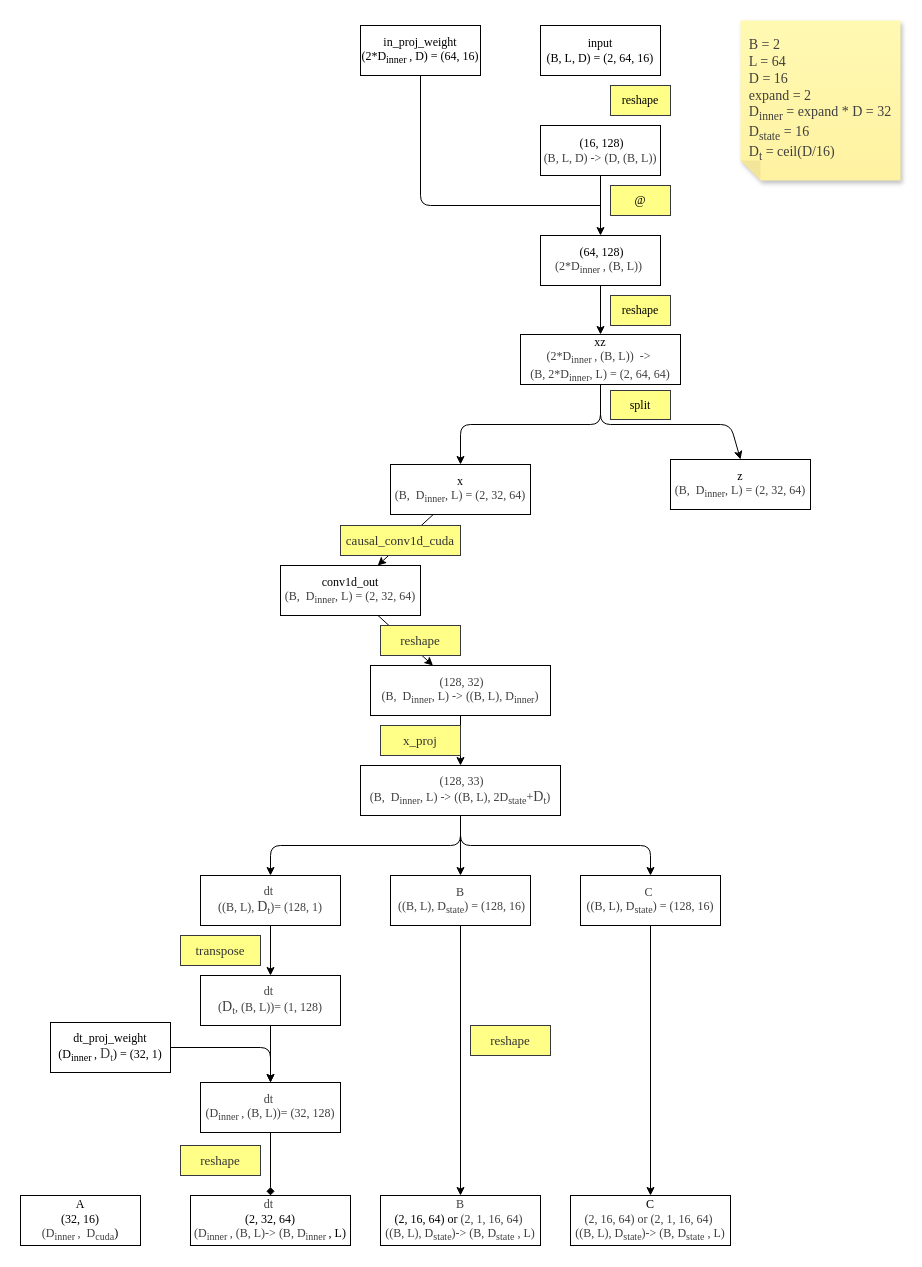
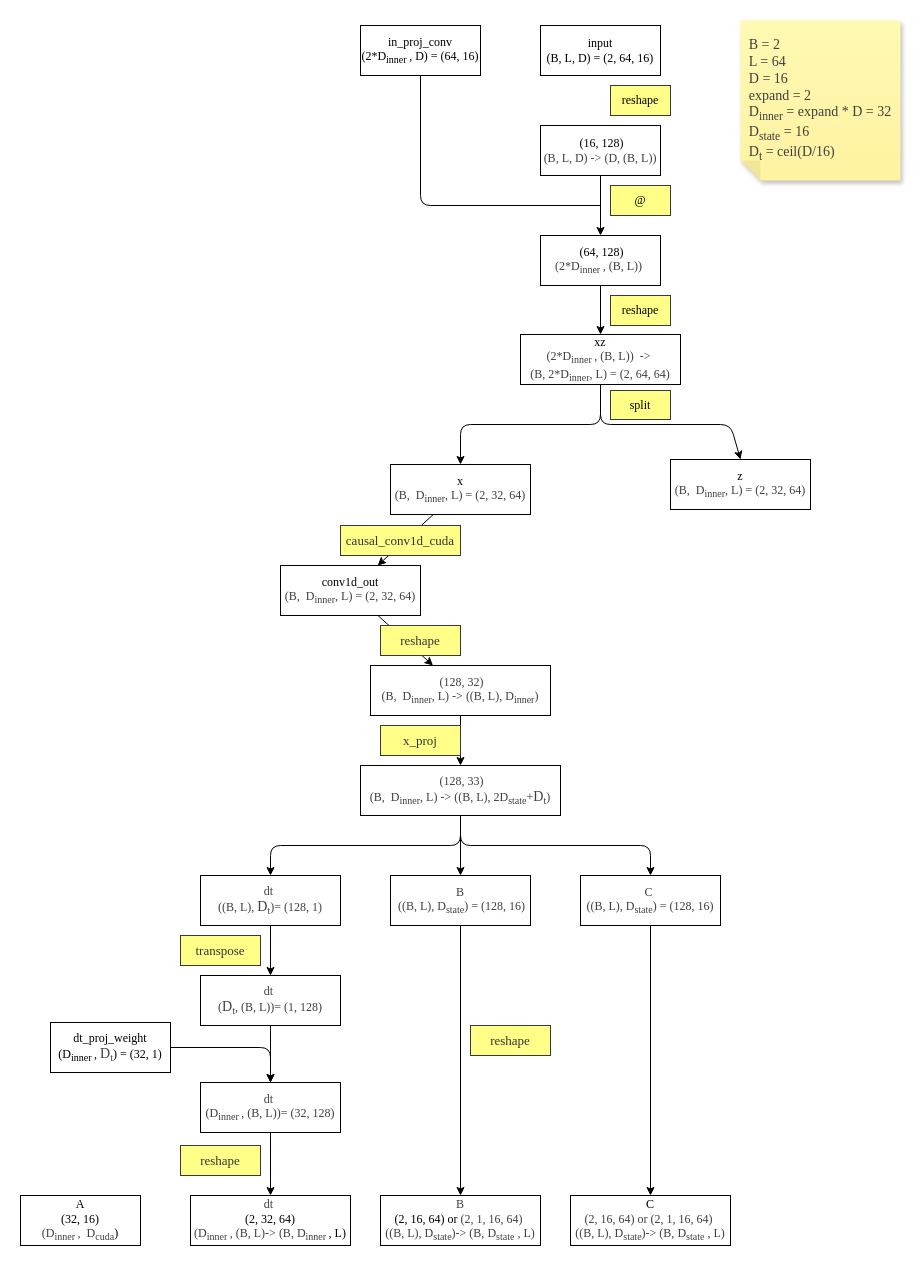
node "in_proj_weight (2*Dinner , D) = (64, 16)": label "in_proj_weight (2*Dinner , D) = (64, 16)" -> "in_proj_conv (2*Dinner , D) = (64, 16)"
edge "dt (Dinner , (B, L))= (32, 128)" -> "dt (2, 32, 64) (Dinner , (B, L)-> (B, Dinner , L)": arrowhead diamond -> classic
